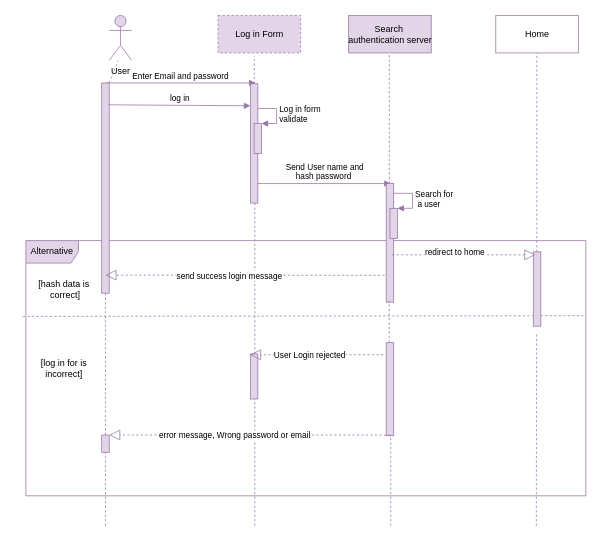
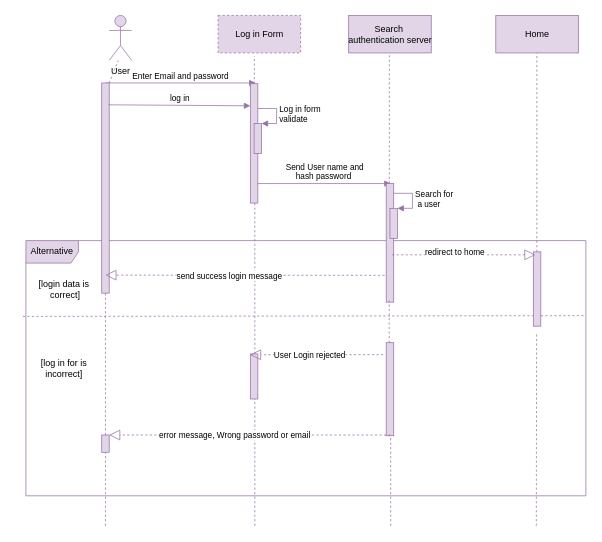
node "Home": fillcolor #ffffff -> #e1d5e7
node "[hash data is correct]": label "[hash data is correct]" -> "[login data is correct]"
